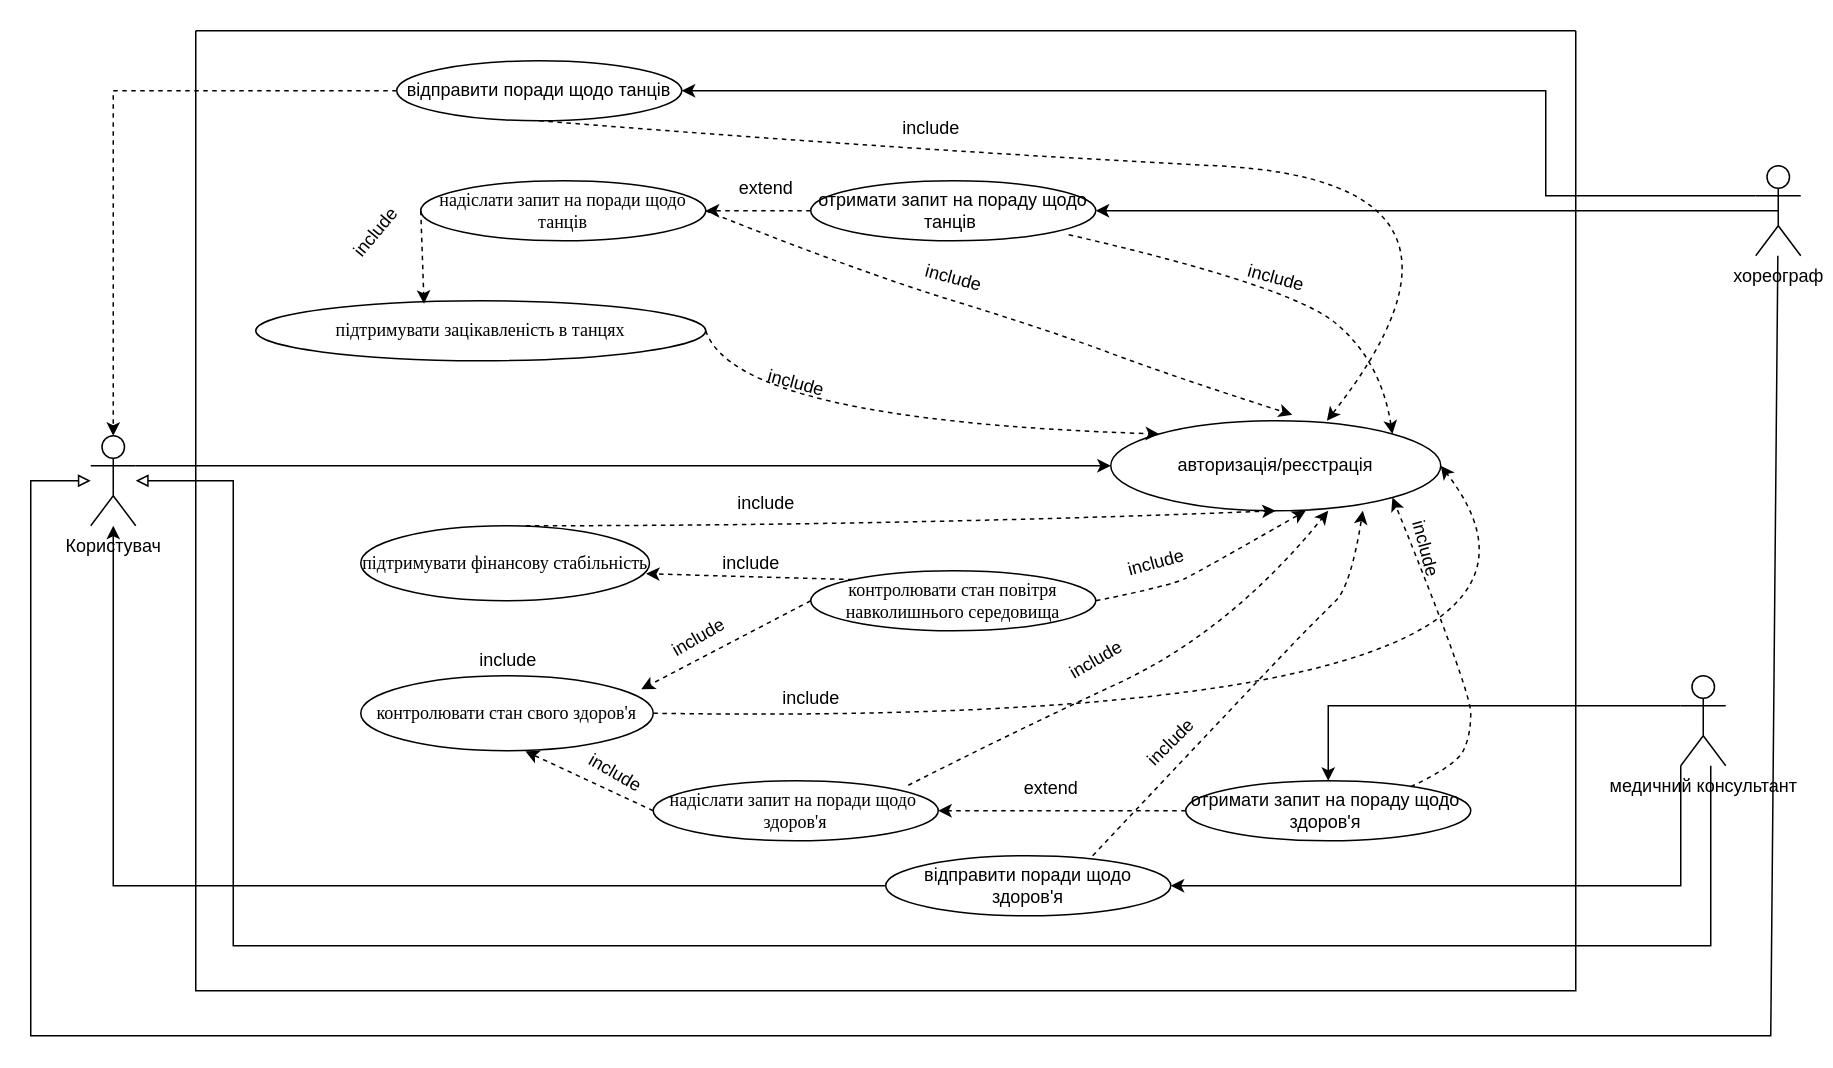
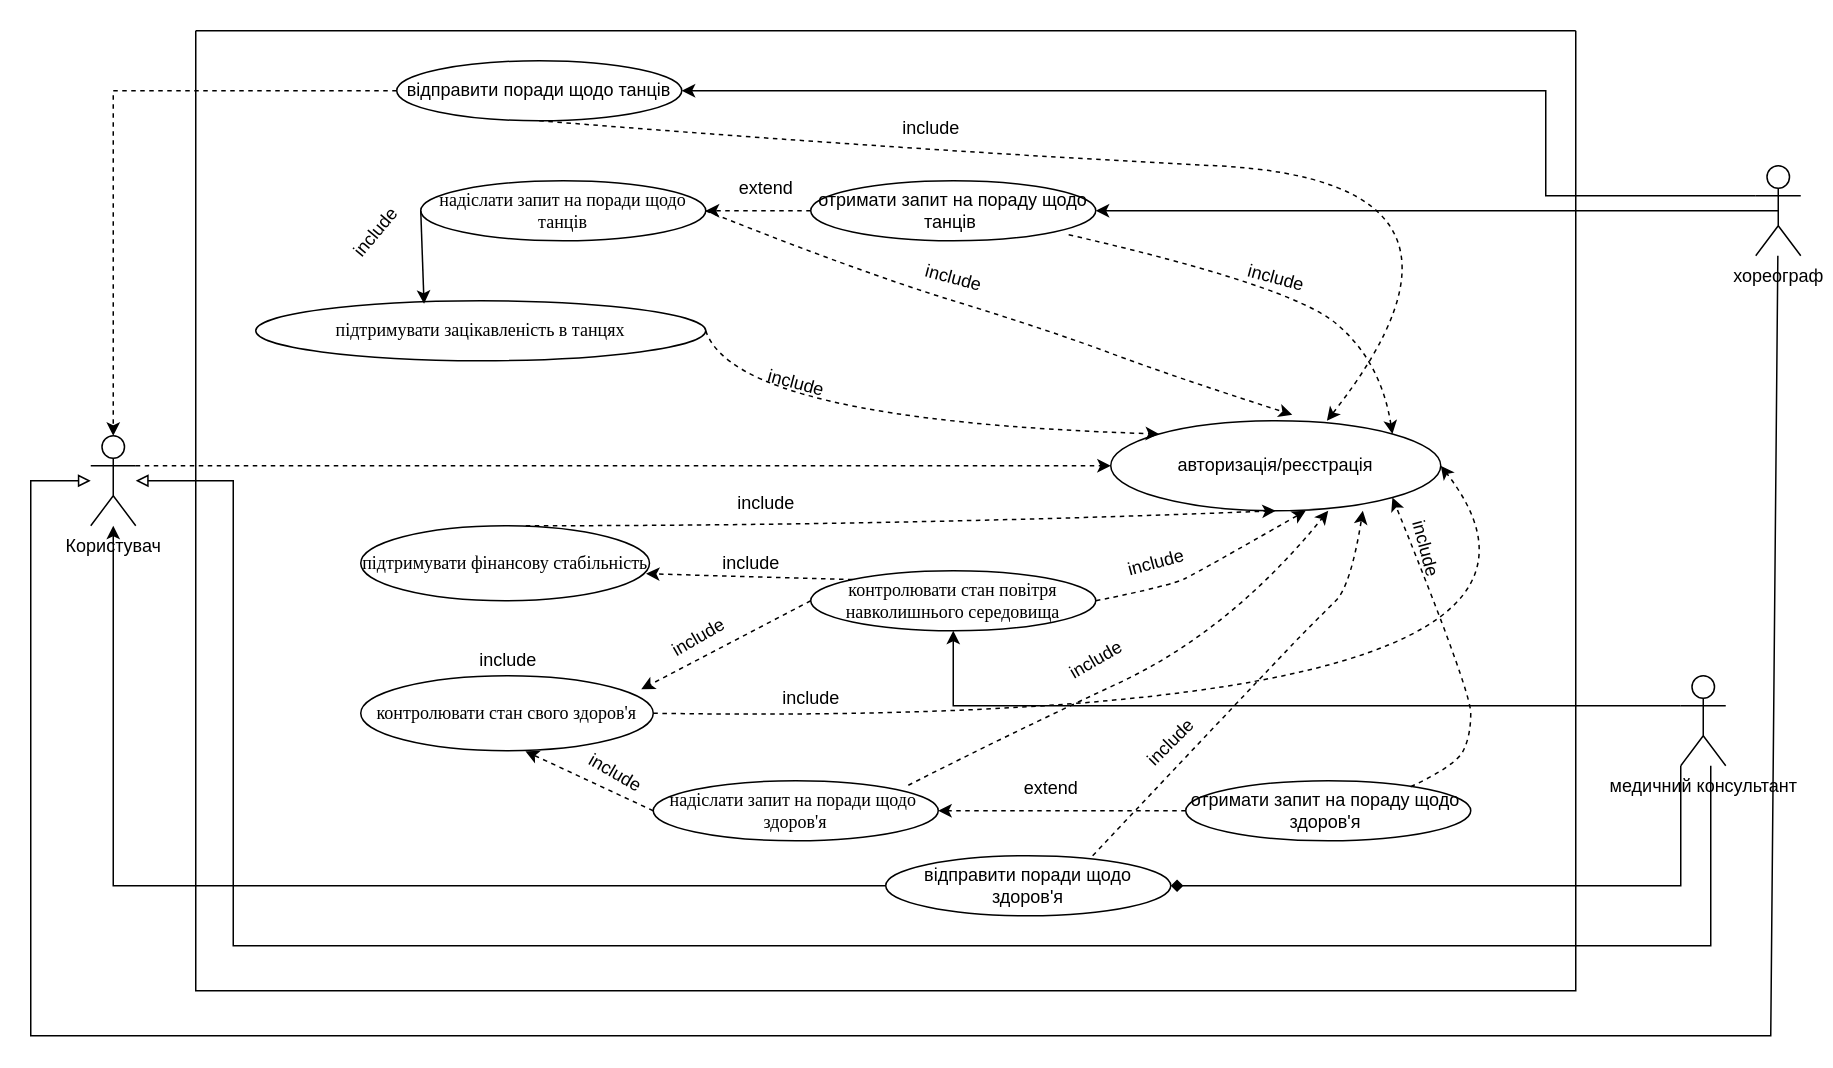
edge "надіслати запит на поради щодо танців" -> "підтримувати зацікавленість в танцях": style dashed -> solid
edge "Користувач" -> "авторизація/реєстрація": style solid -> dashed
edge "медичний консультант" -> "отримати запит на пораду щодо здоров'я": now "медичний консультант" -> "контролювати стан повітря навколишнього середовища"
edge "медичний консультант" -> "відправити поради щодо здоров'я": arrowhead classic -> diamond
